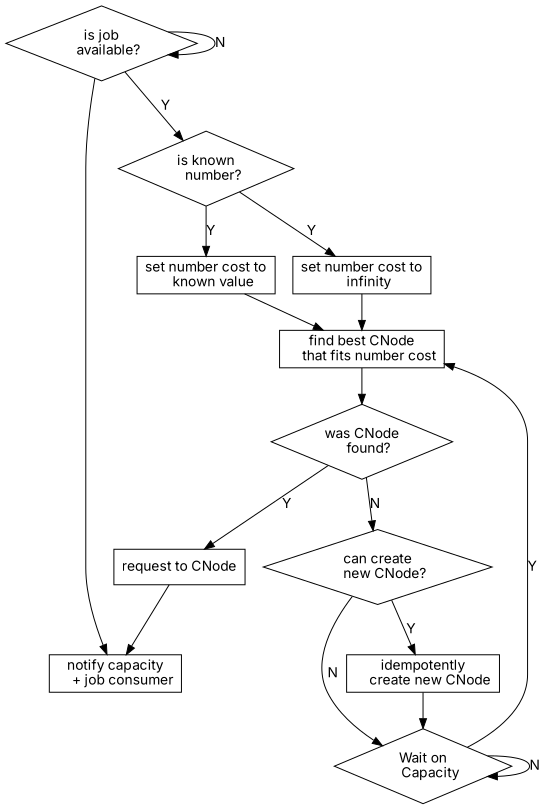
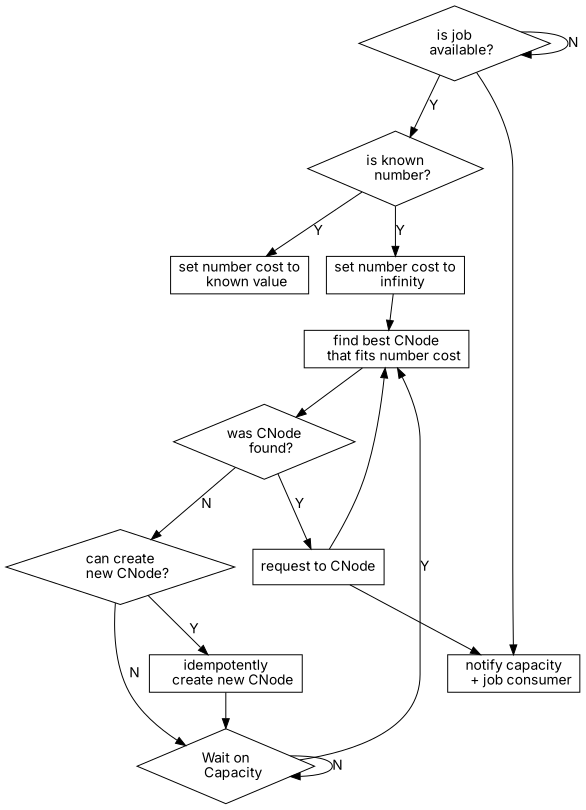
edge "set number cost to known value" -> "find best CNode that fits number cost": now "request to CNode" -> "find best CNode that fits number cost"
